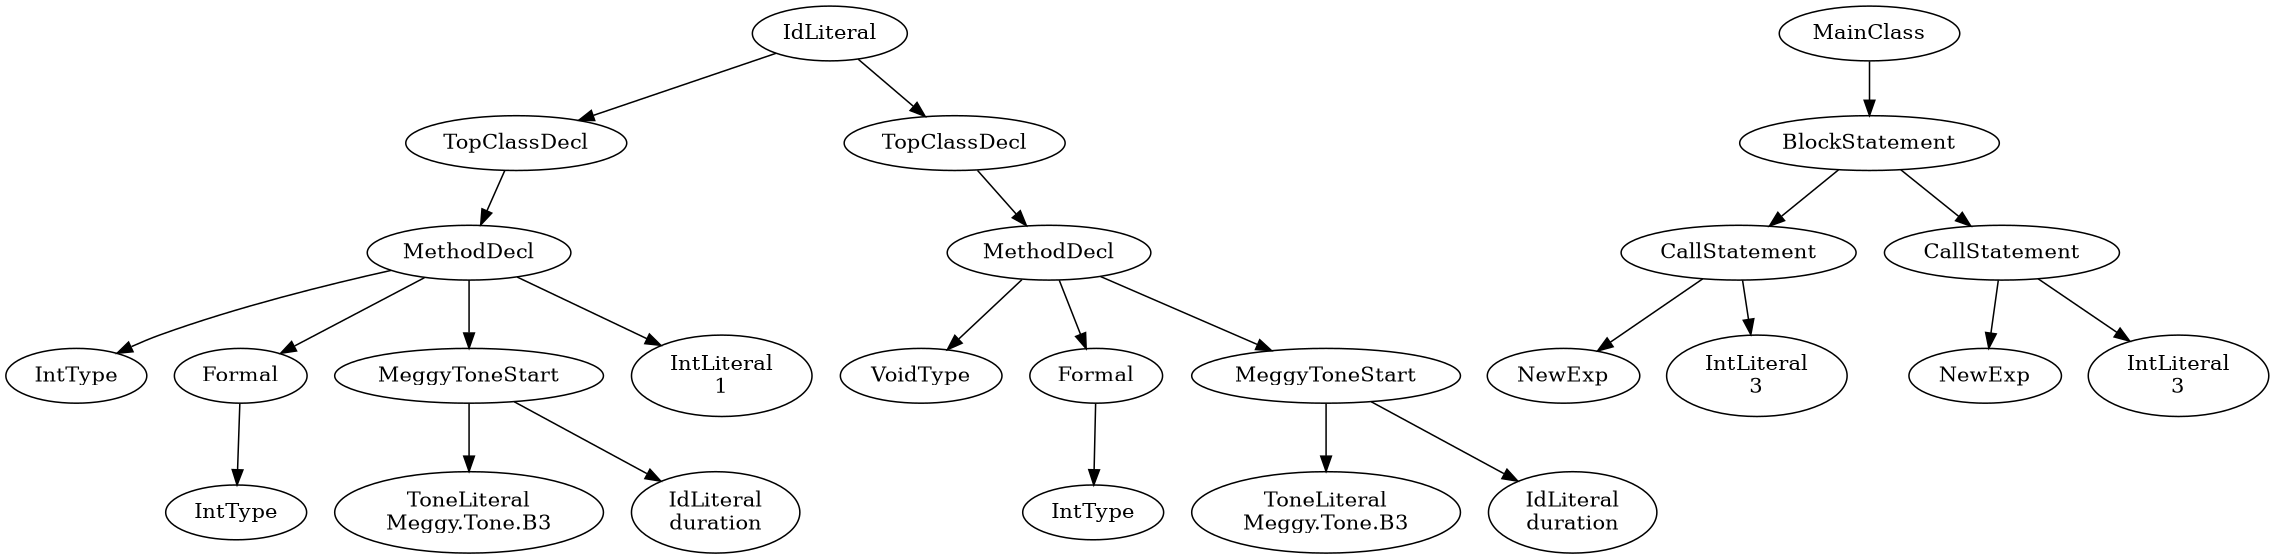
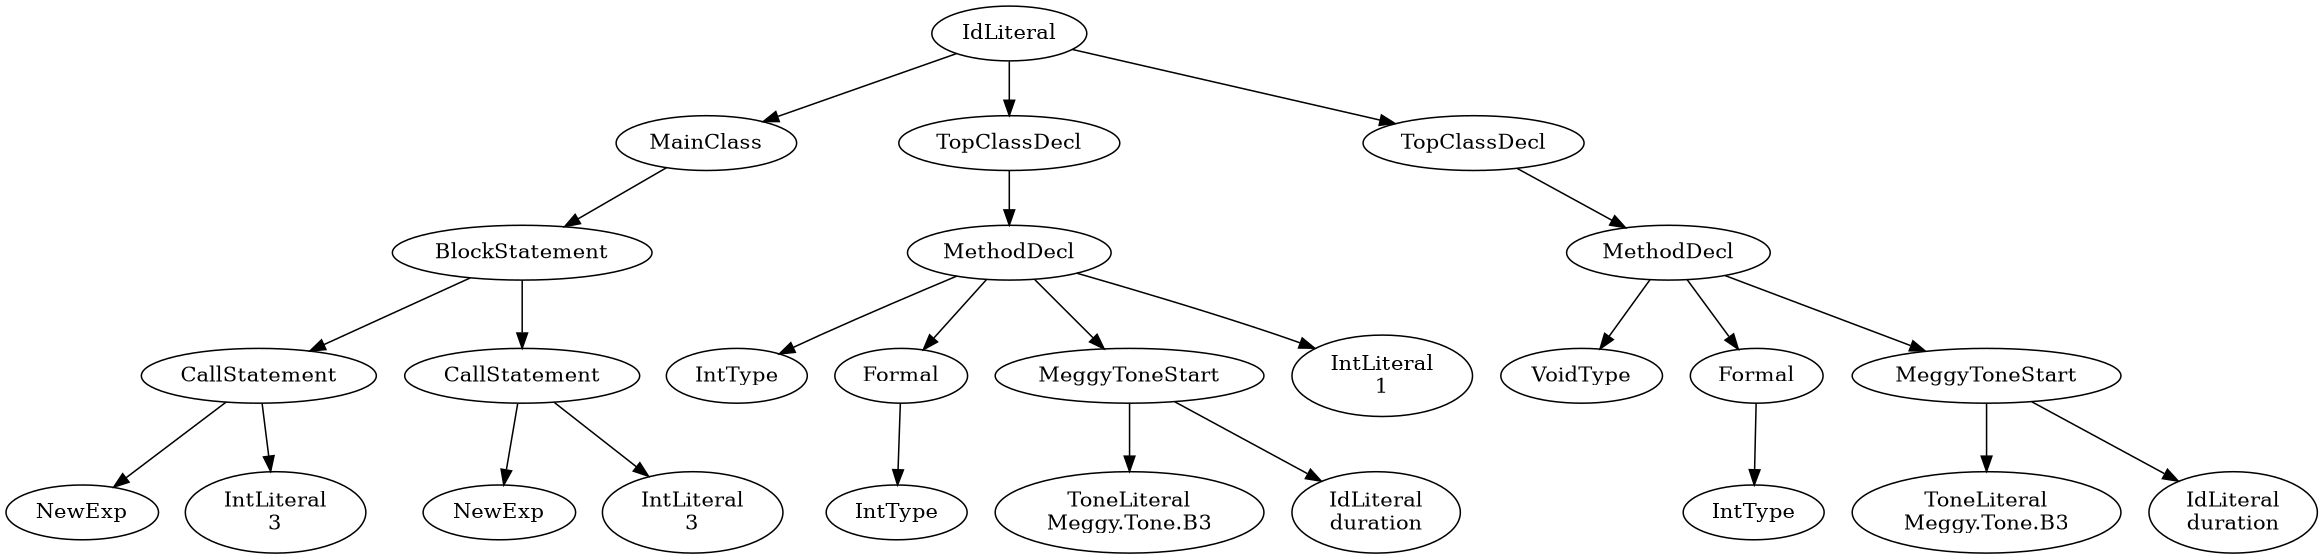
edge "IdLiteral" -> "MainClass": added
